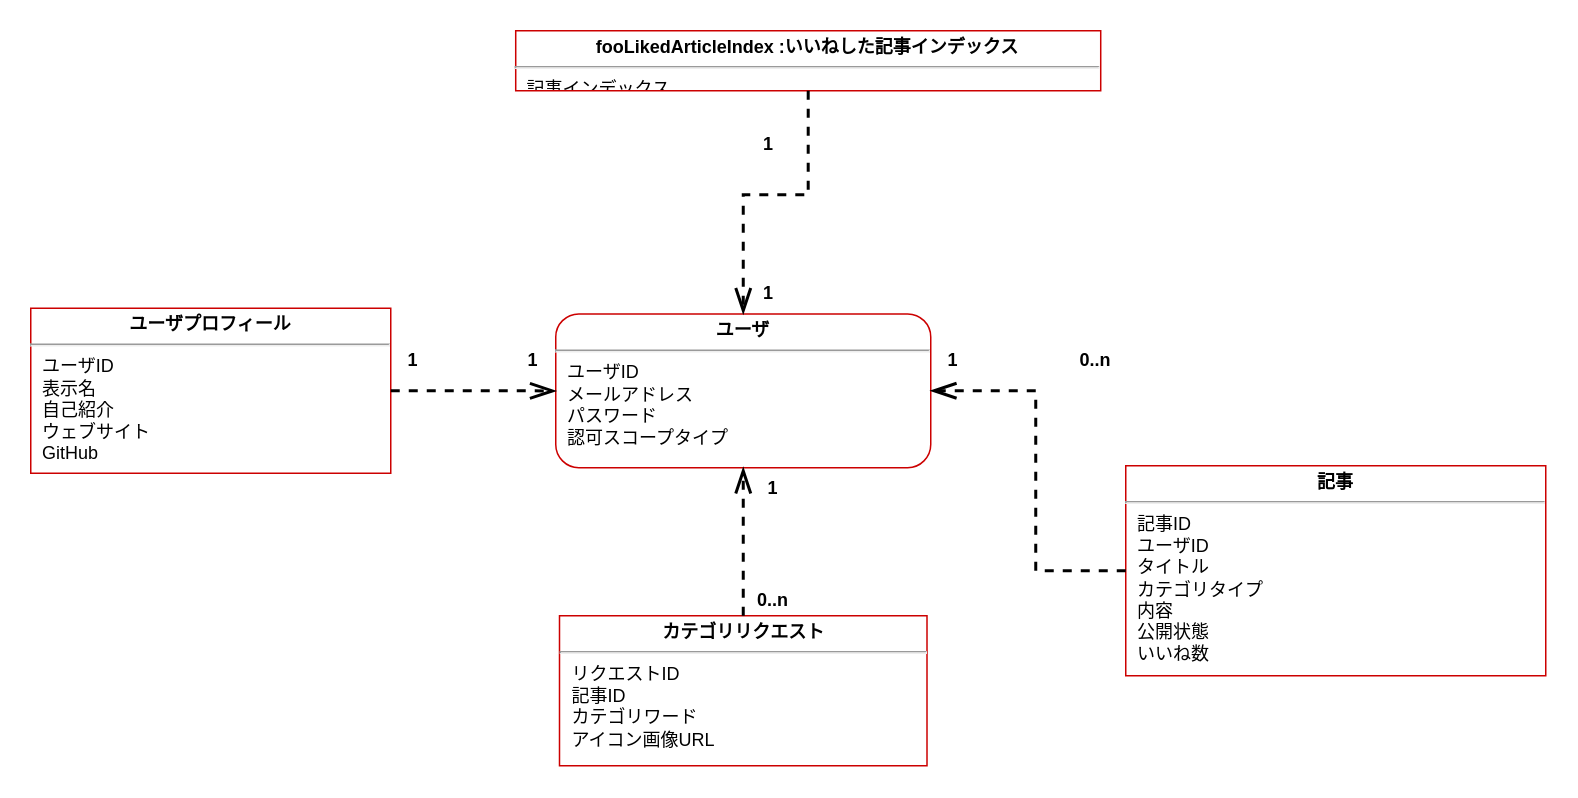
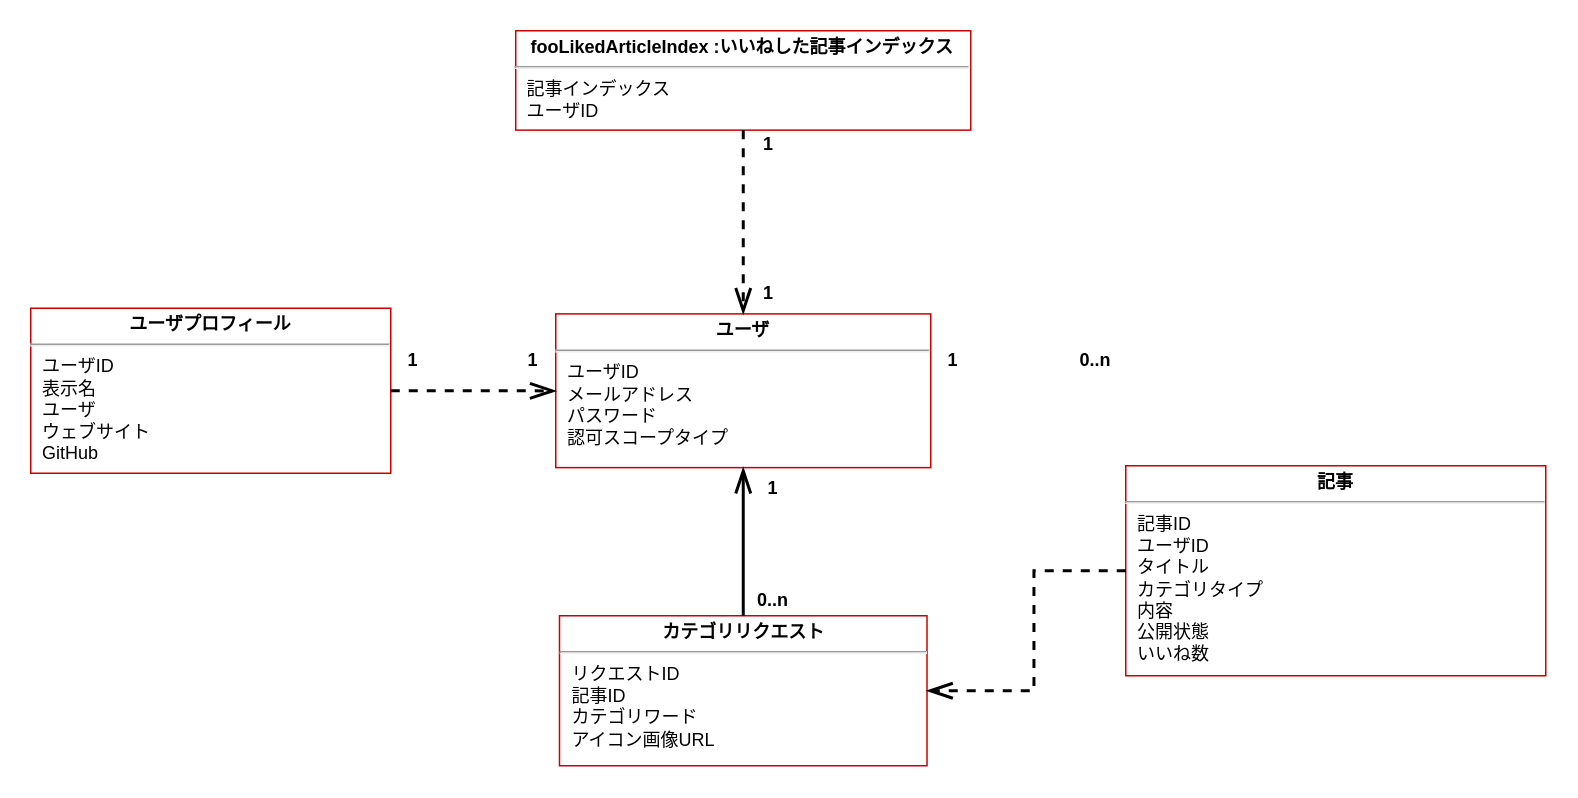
node "fooLikedArticleIndex :いいねした記事インデックス 記事インデックス ユーザID": size 585x60 -> 455x99
node "ユーザプロフィール ユーザID 表示名 自己紹介 ウェブサイト GitHub": label "ユーザプロフィール ユーザID 表示名 自己紹介 ウェブサイト GitHub" -> "ユーザプロフィール ユーザID 表示名 ユーザ ウェブサイト GitHub"
node "ユーザ ユーザID メールアドレス パスワード 認可スコープタイプ": shape rounded rectangle -> rectangle
edge "記事 記事ID ユーザID タイトル カテゴリタイプ 内容 公開状態 いいね数" -> "ユーザ ユーザID メールアドレス パスワード 認可スコープタイプ": now "記事 記事ID ユーザID タイトル カテゴリタイプ 内容 公開状態 いいね数" -> "カテゴリリクエスト リクエストID 記事ID カテゴリワード アイコン画像URL"
edge "カテゴリリクエスト リクエストID 記事ID カテゴリワード アイコン画像URL" -> "ユーザ ユーザID メールアドレス パスワード 認可スコープタイプ": style dashed -> solid
